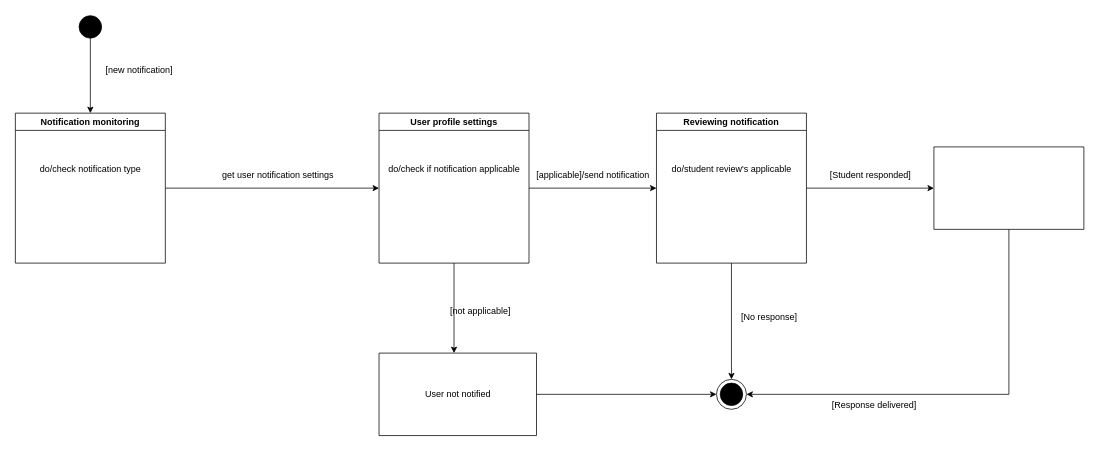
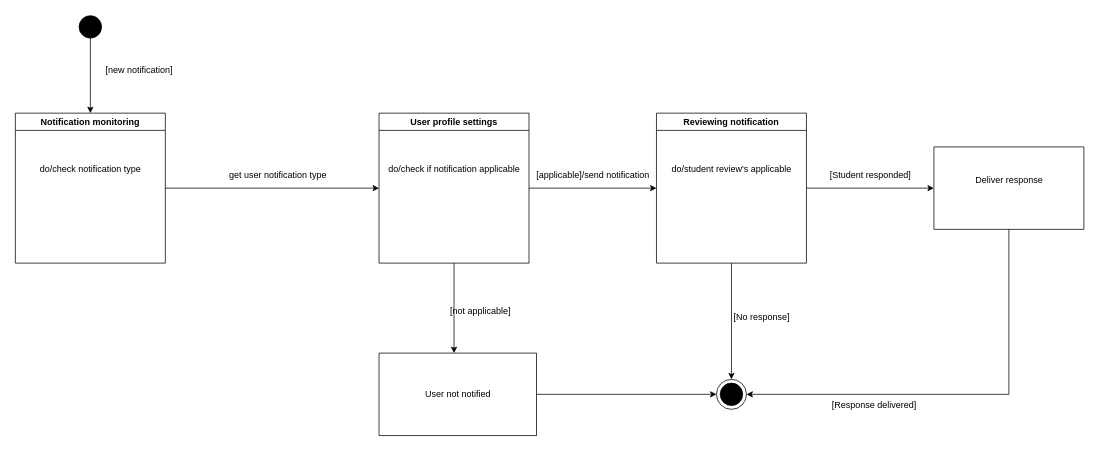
node "get user notification settings": label "get user notification settings" -> "get user notification type"
node "Deliver response": added
node "[No response]": moved (769, 318) -> (762, 318)
